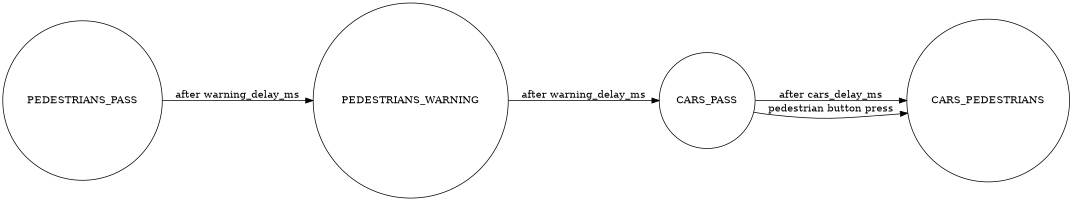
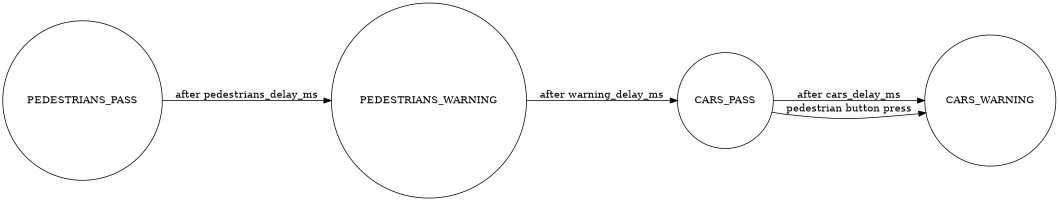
edge "PEDESTRIANS_PASS" -> "PEDESTRIANS_WARNING": label "after warning_delay_ms" -> "after pedestrians_delay_ms"
node "CARS_PEDESTRIANS": label "CARS_PEDESTRIANS" -> "CARS_WARNING"
